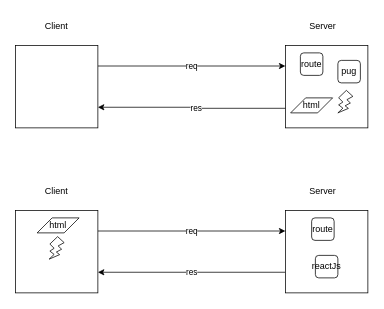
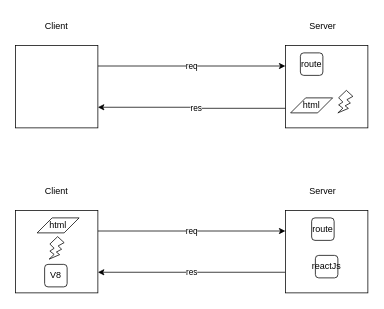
node "pug": removed
node "V8": added
